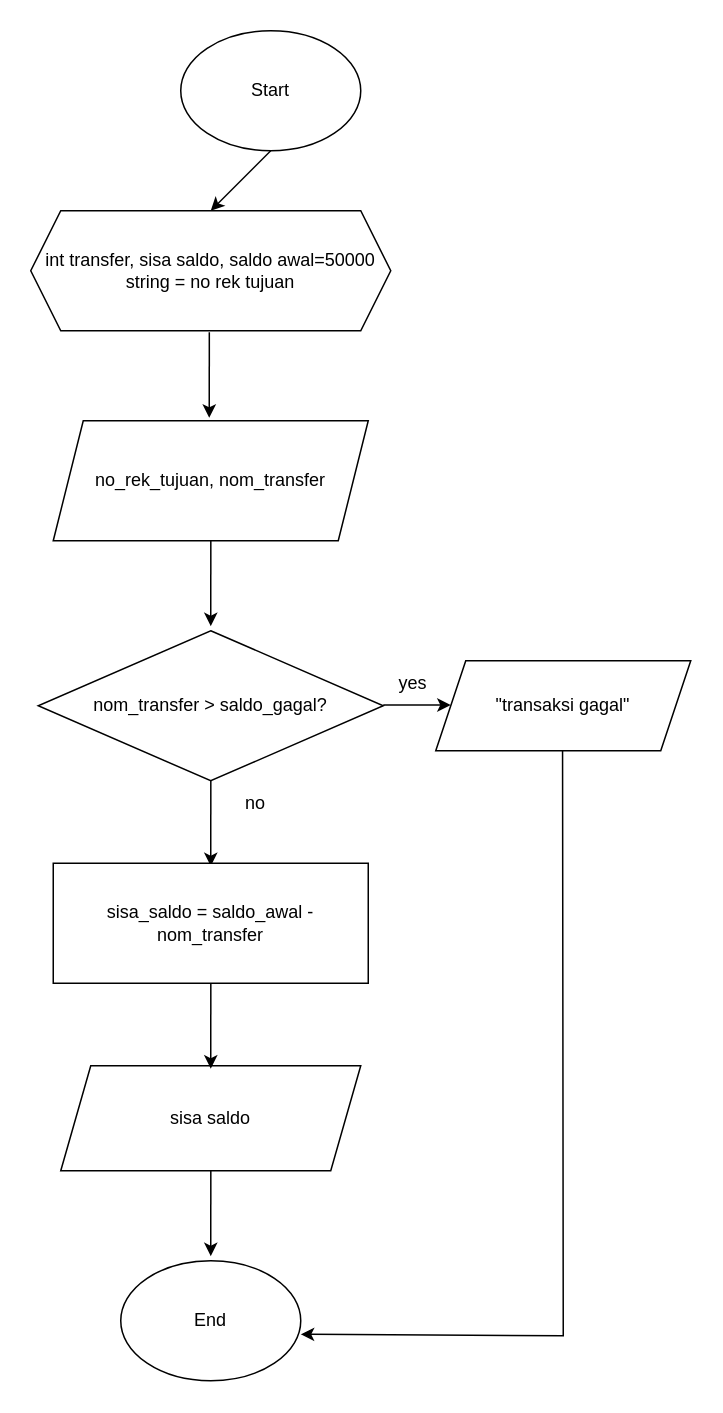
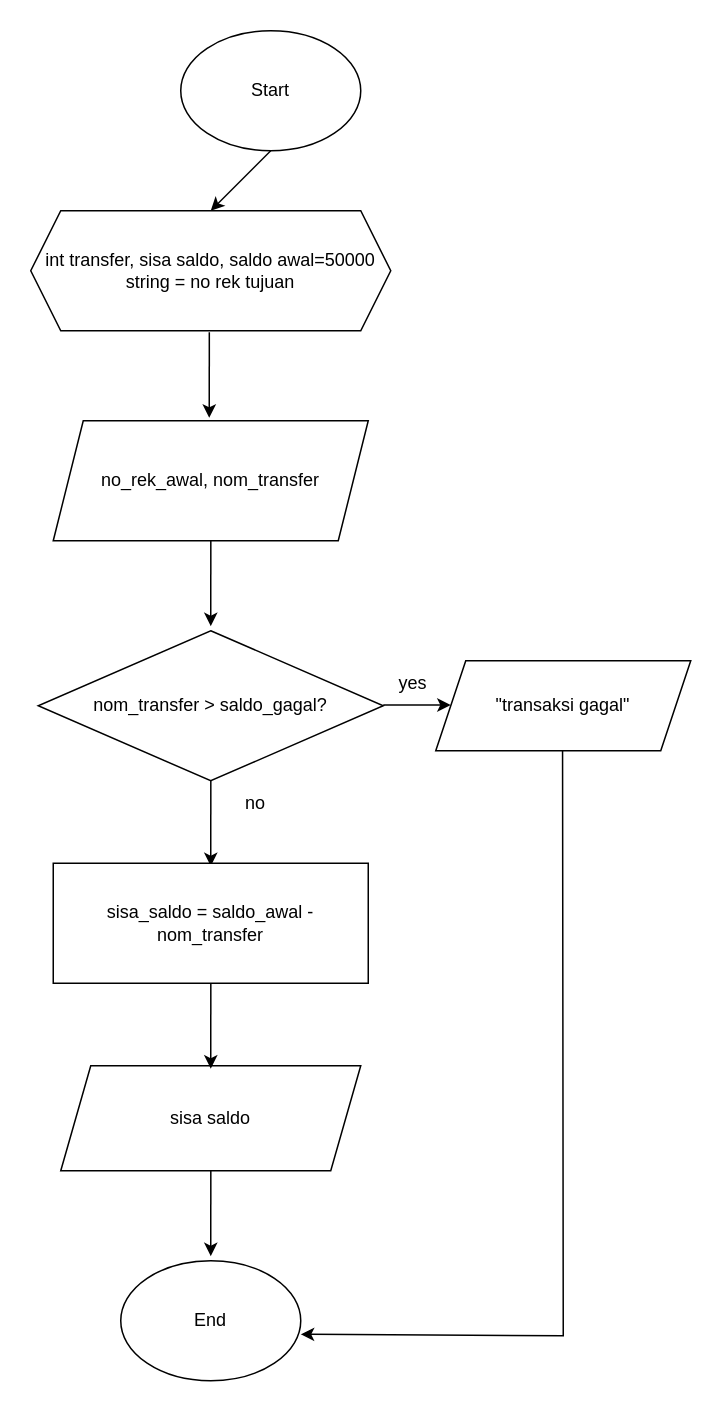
node "no_rek_tujuan, nom_transfer": label "no_rek_tujuan, nom_transfer" -> "no_rek_awal, nom_transfer"
